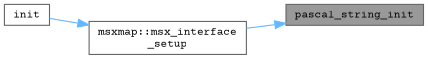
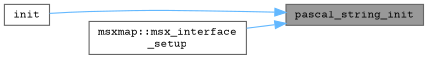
edge "init" -> "msxmap::msx_interface _setup": now "init" -> "pascal_string_init"
